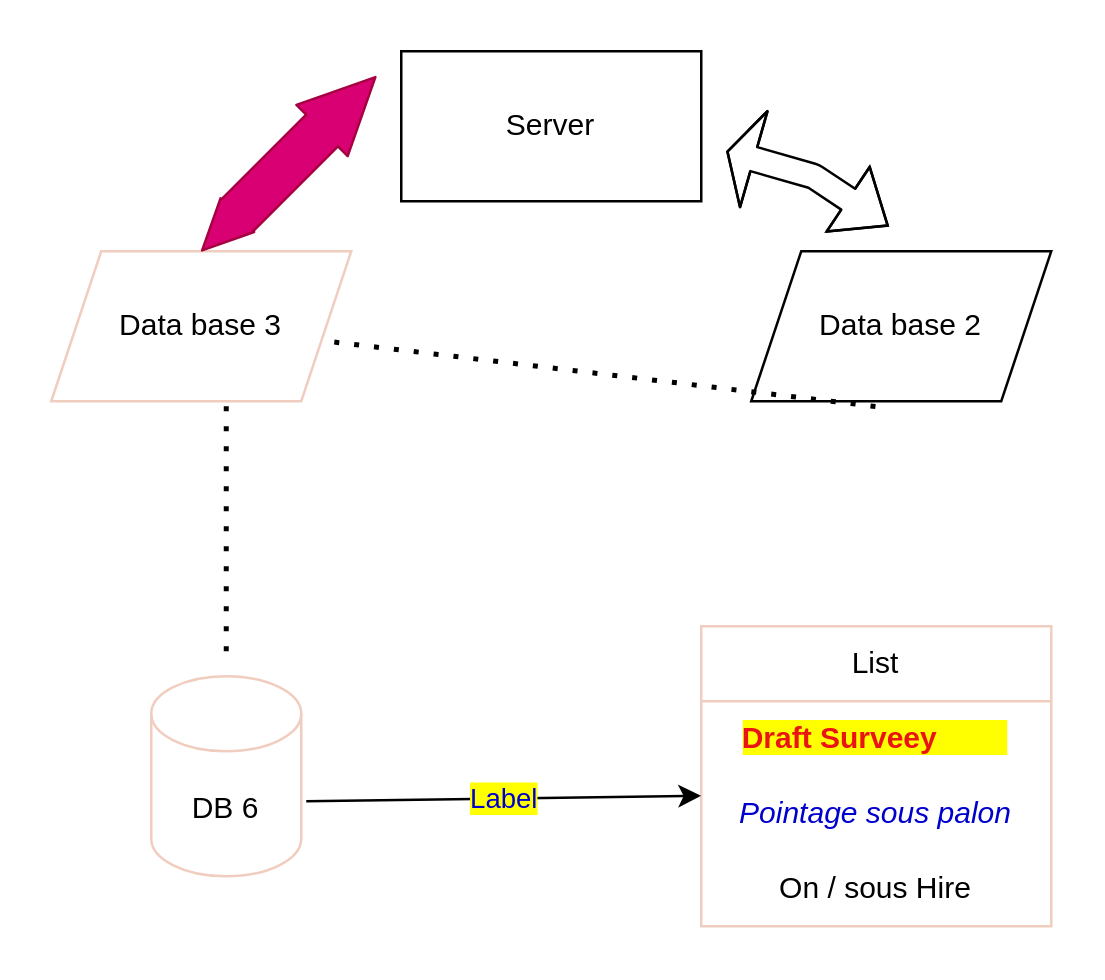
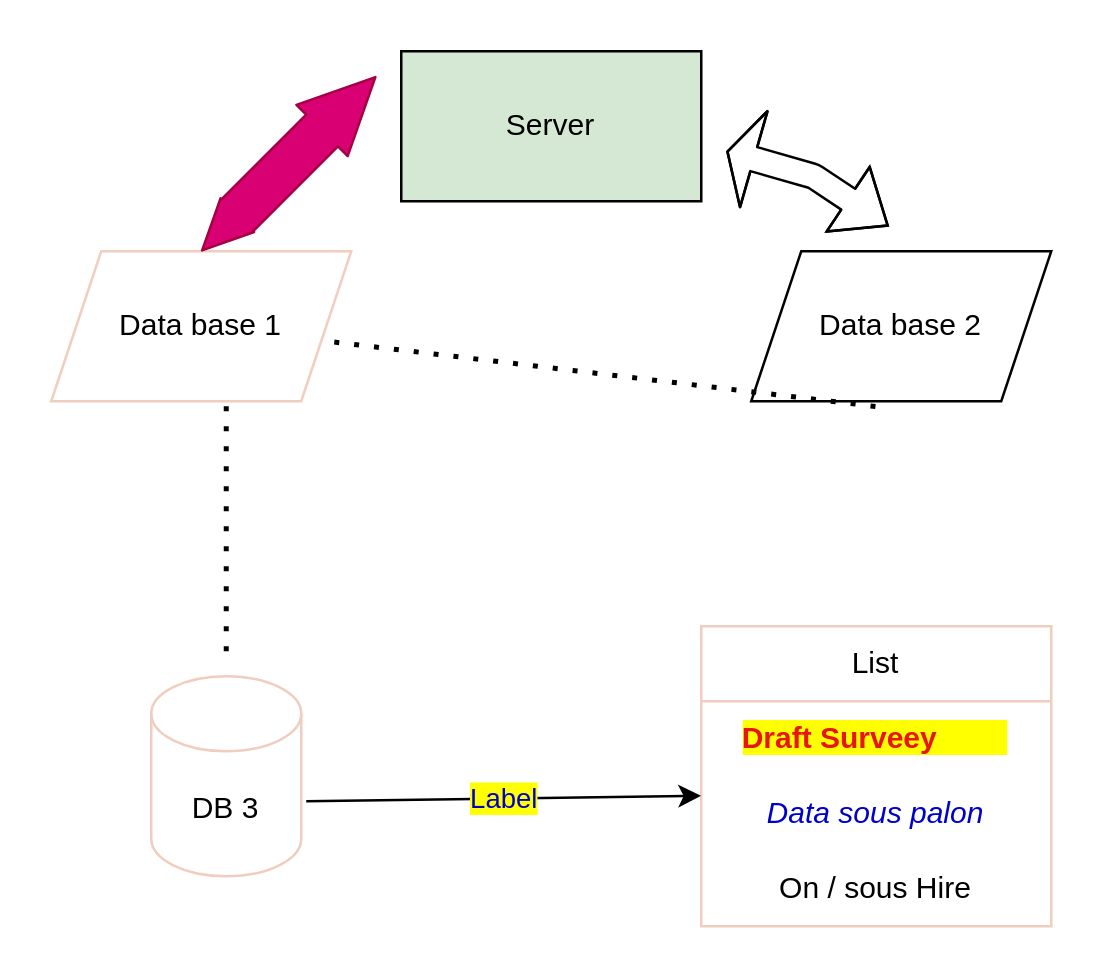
node "Server": fillcolor #ffffff -> #d5e8d4
node "Data base 3": label "Data base 3" -> "Data base 1"
node "DB 6": label "DB 6" -> "DB 3"
node "Pointage sous palon": label "Pointage sous palon" -> "Data sous palon"
